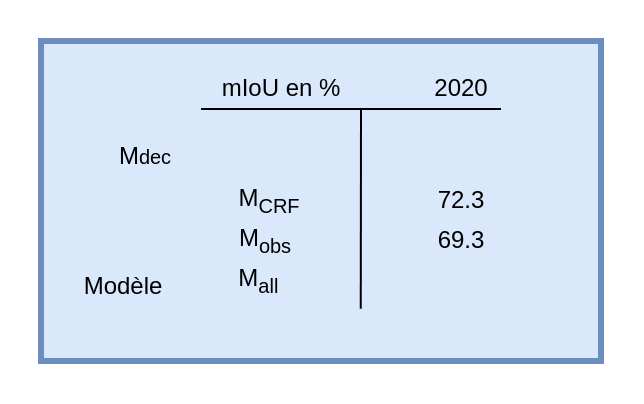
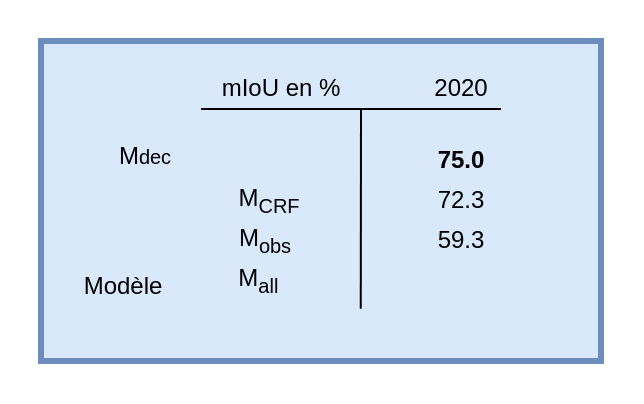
node "75.0": added
node "69.3": label "69.3" -> "59.3"
